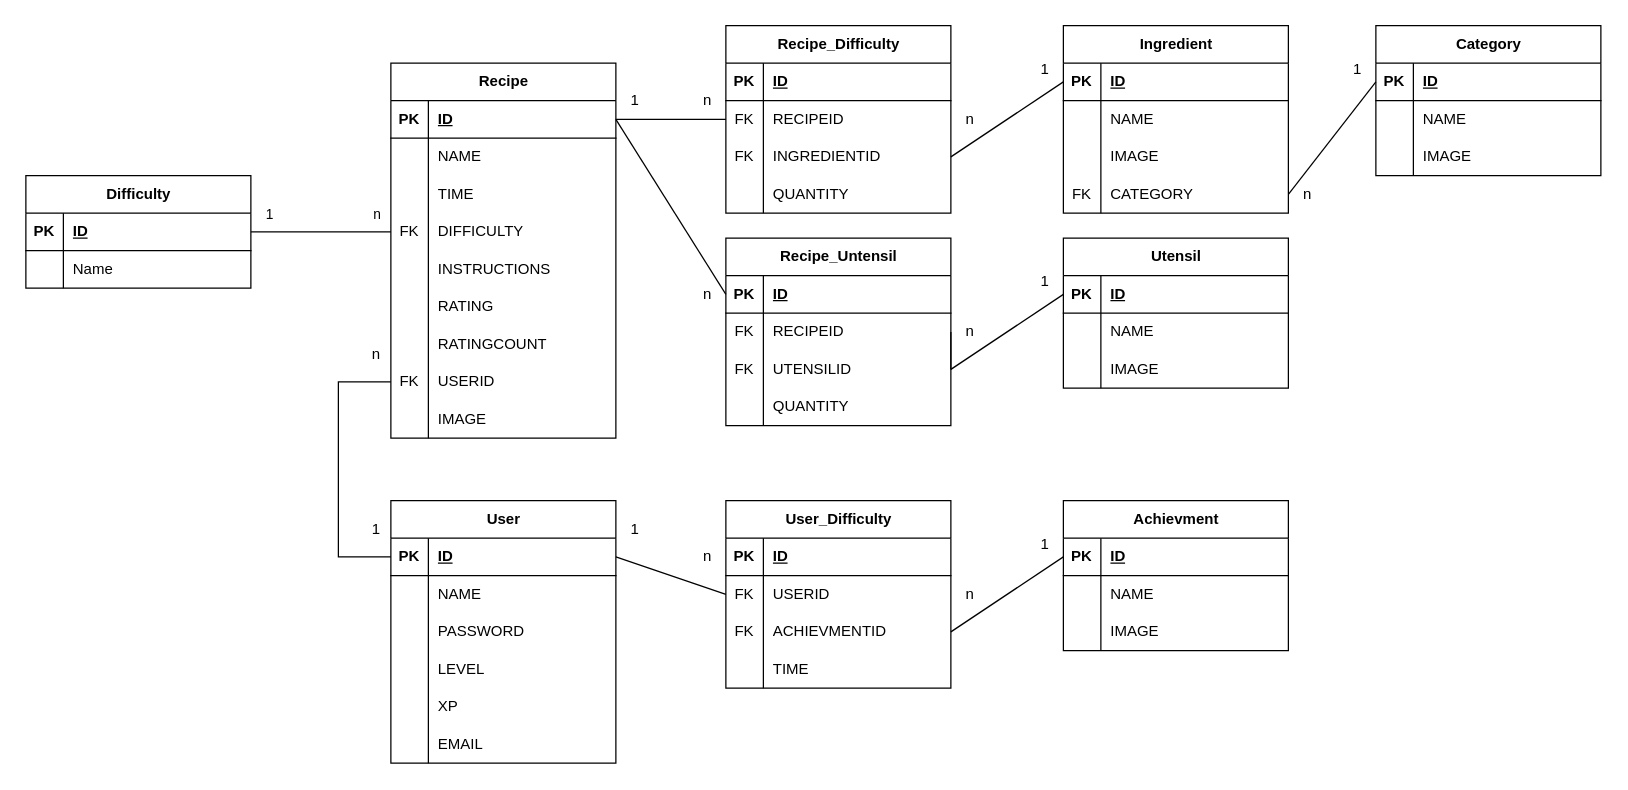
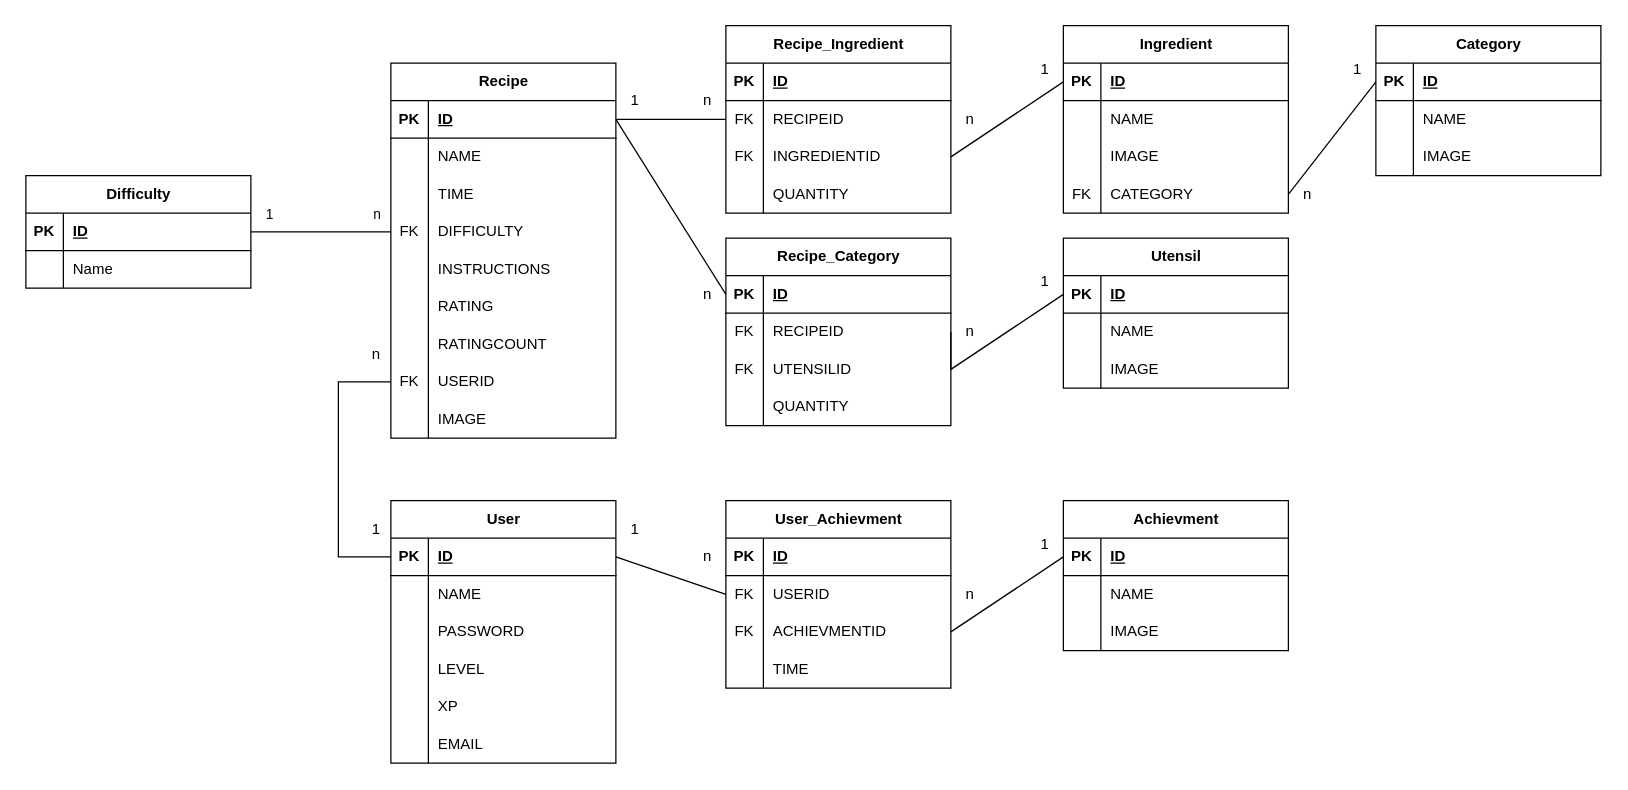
node "Recipe_Difficulty": label "Recipe_Difficulty" -> "Recipe_Ingredient"
node "Recipe_Untensil": label "Recipe_Untensil" -> "Recipe_Category"
node "User_Difficulty": label "User_Difficulty" -> "User_Achievment"
